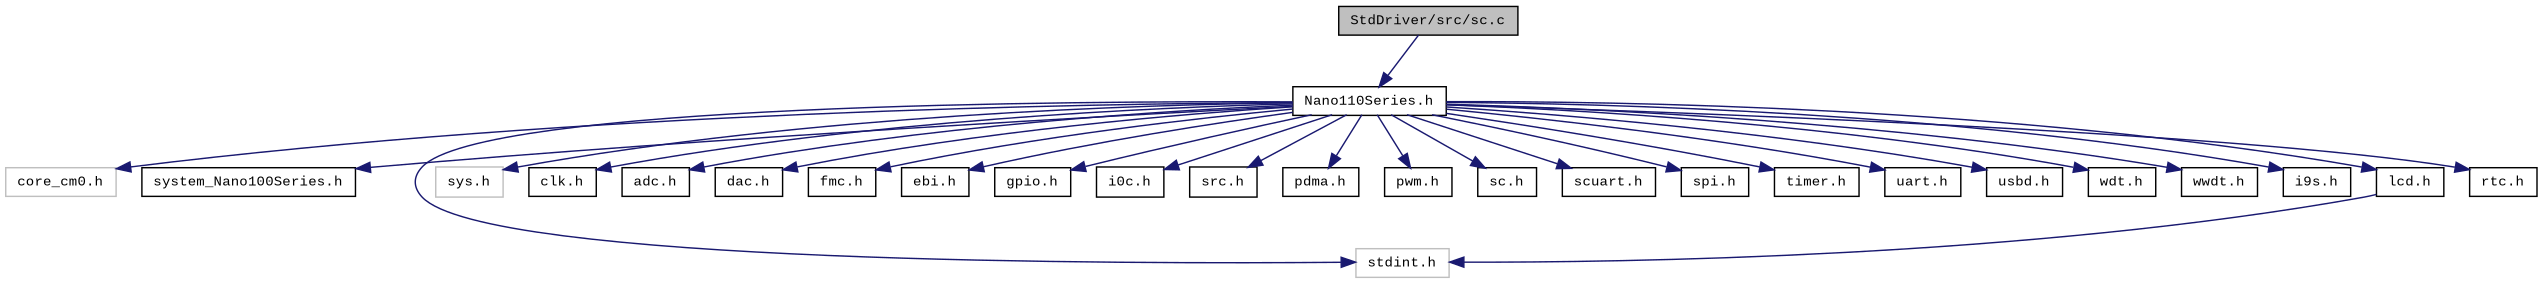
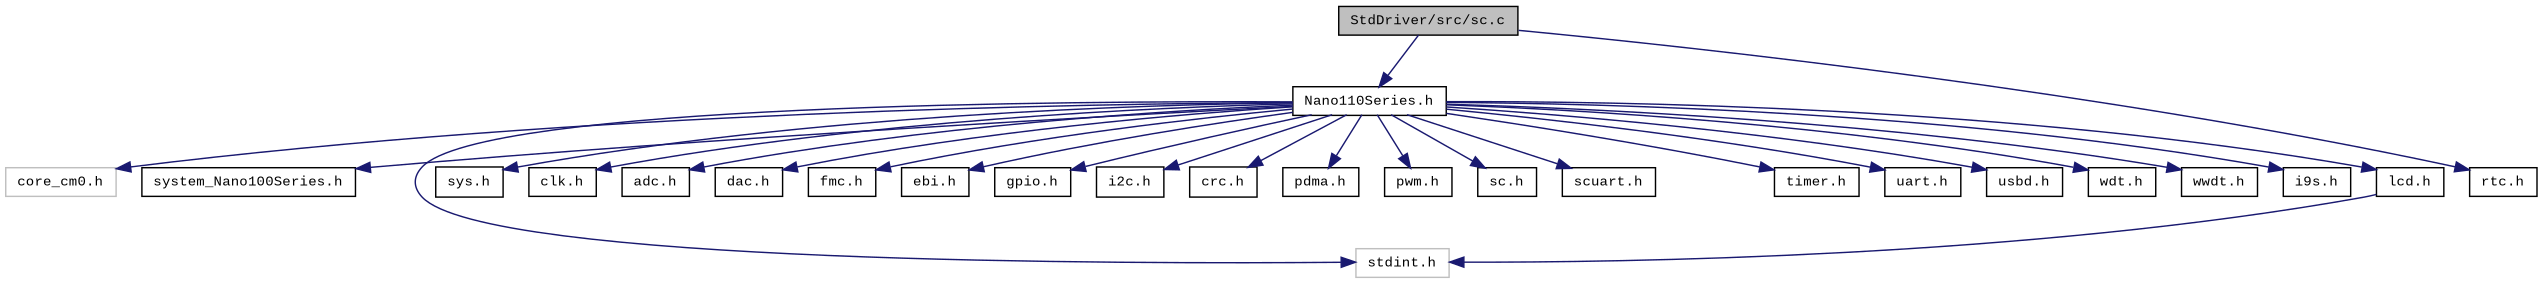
edge "Nano110Series.h" -> "rtc.h": now "StdDriver/src/sc.c" -> "rtc.h"
node "sys.h": color grey75 -> black
node "i0c.h": label "i0c.h" -> "i2c.h"
node "src.h": label "src.h" -> "crc.h"
node "spi.h": removed
